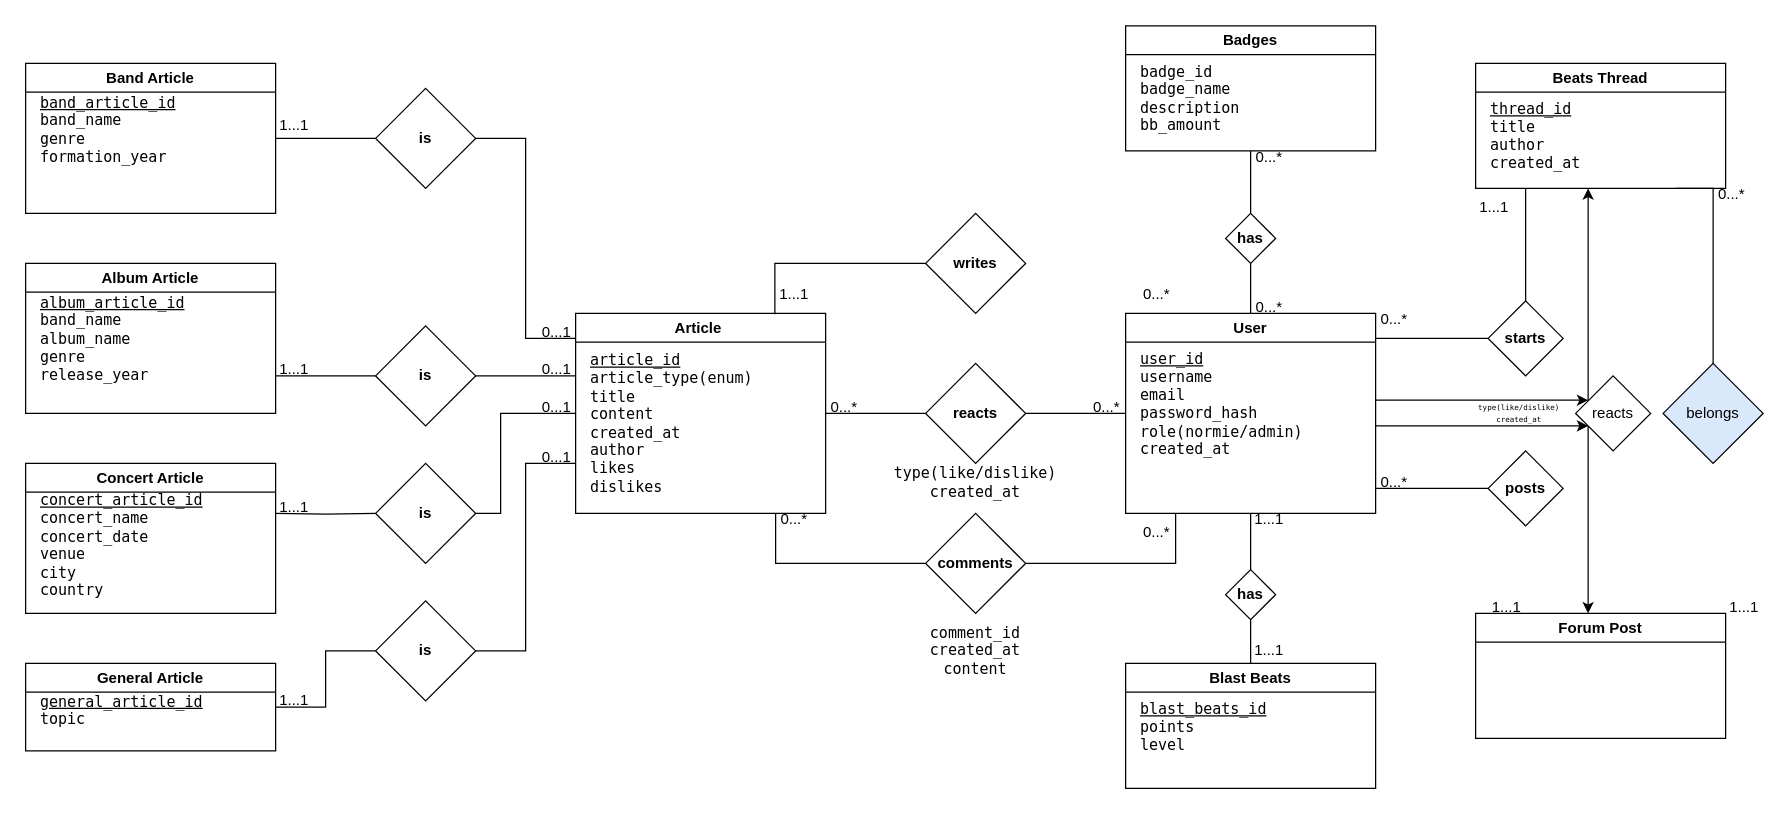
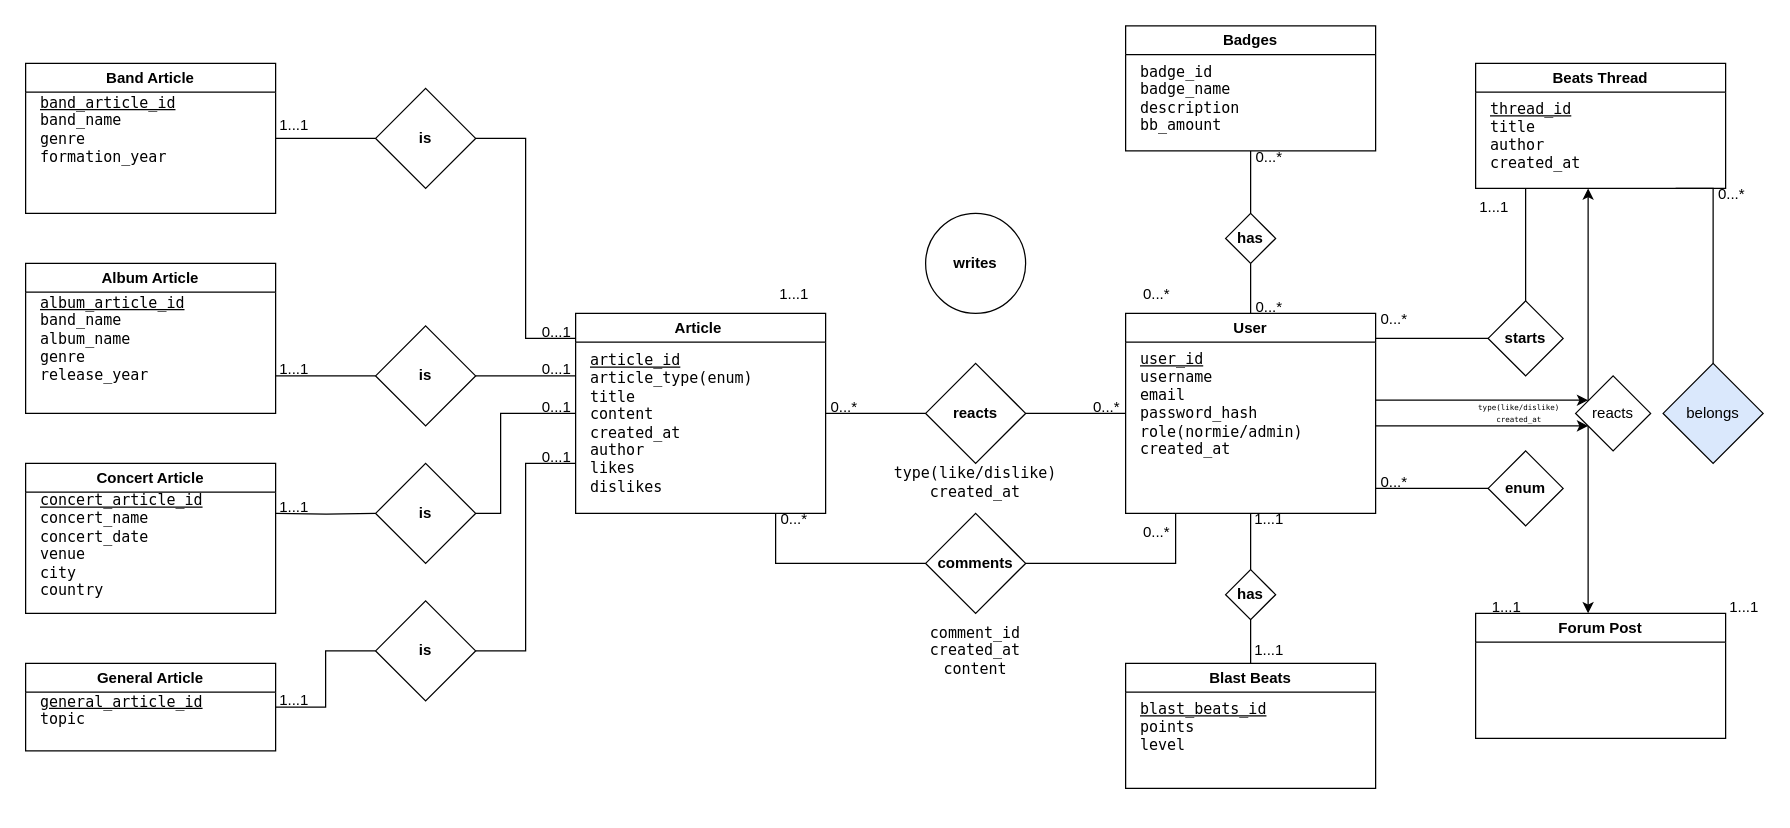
edge "writes" -- "Article": removed
node "writes": shape diamond -> ellipse
node "posts": label "posts" -> "enum"
